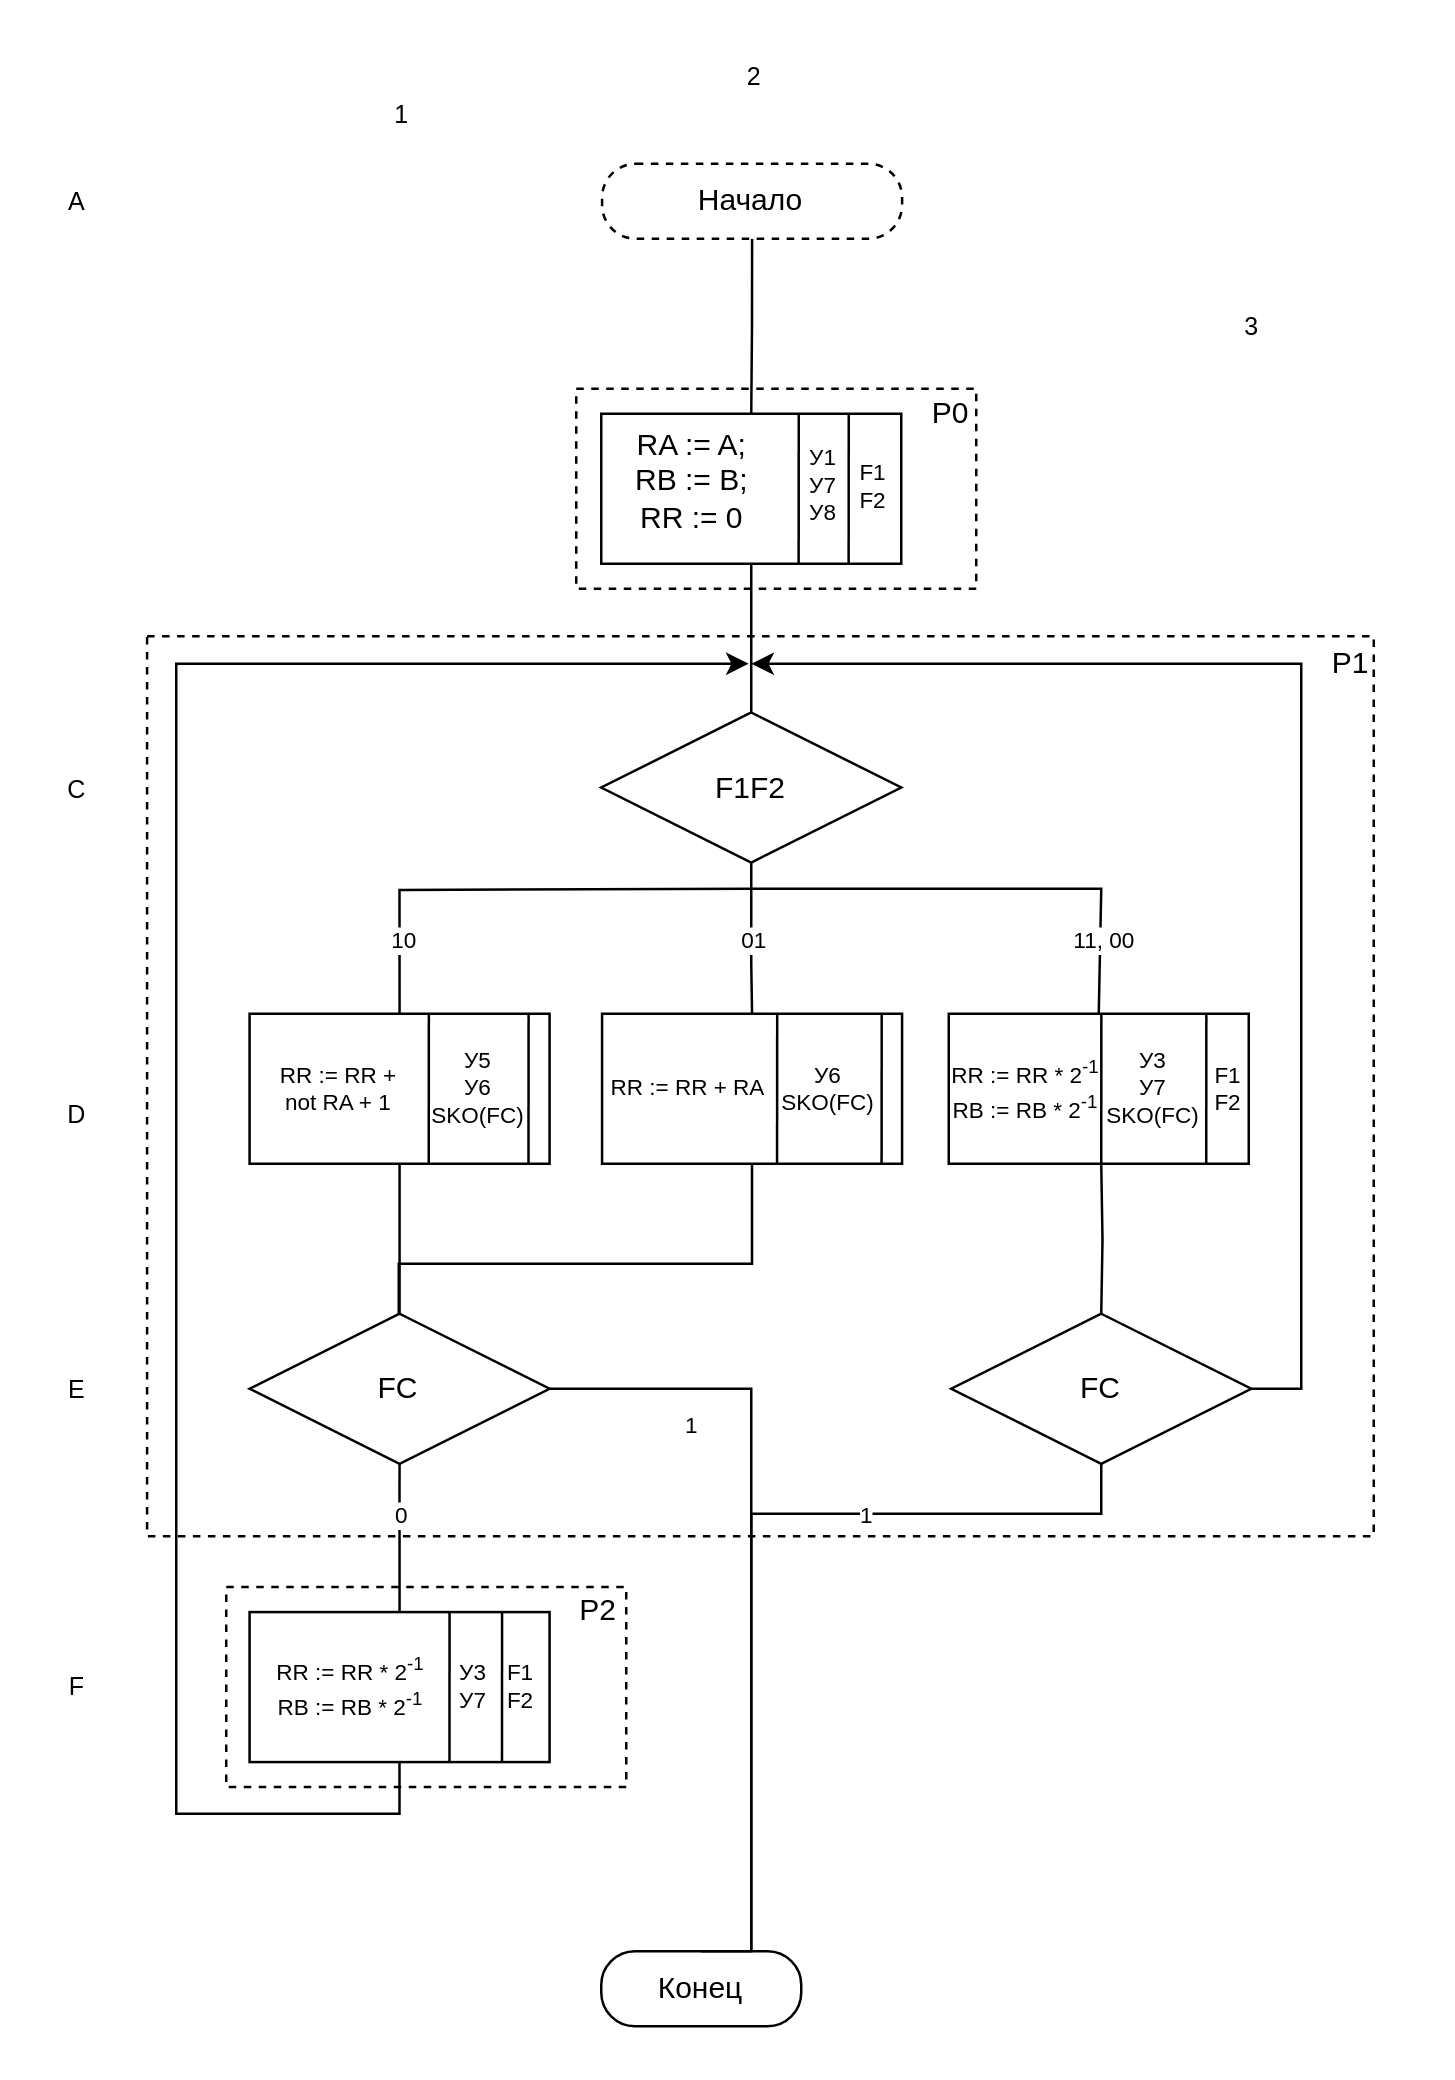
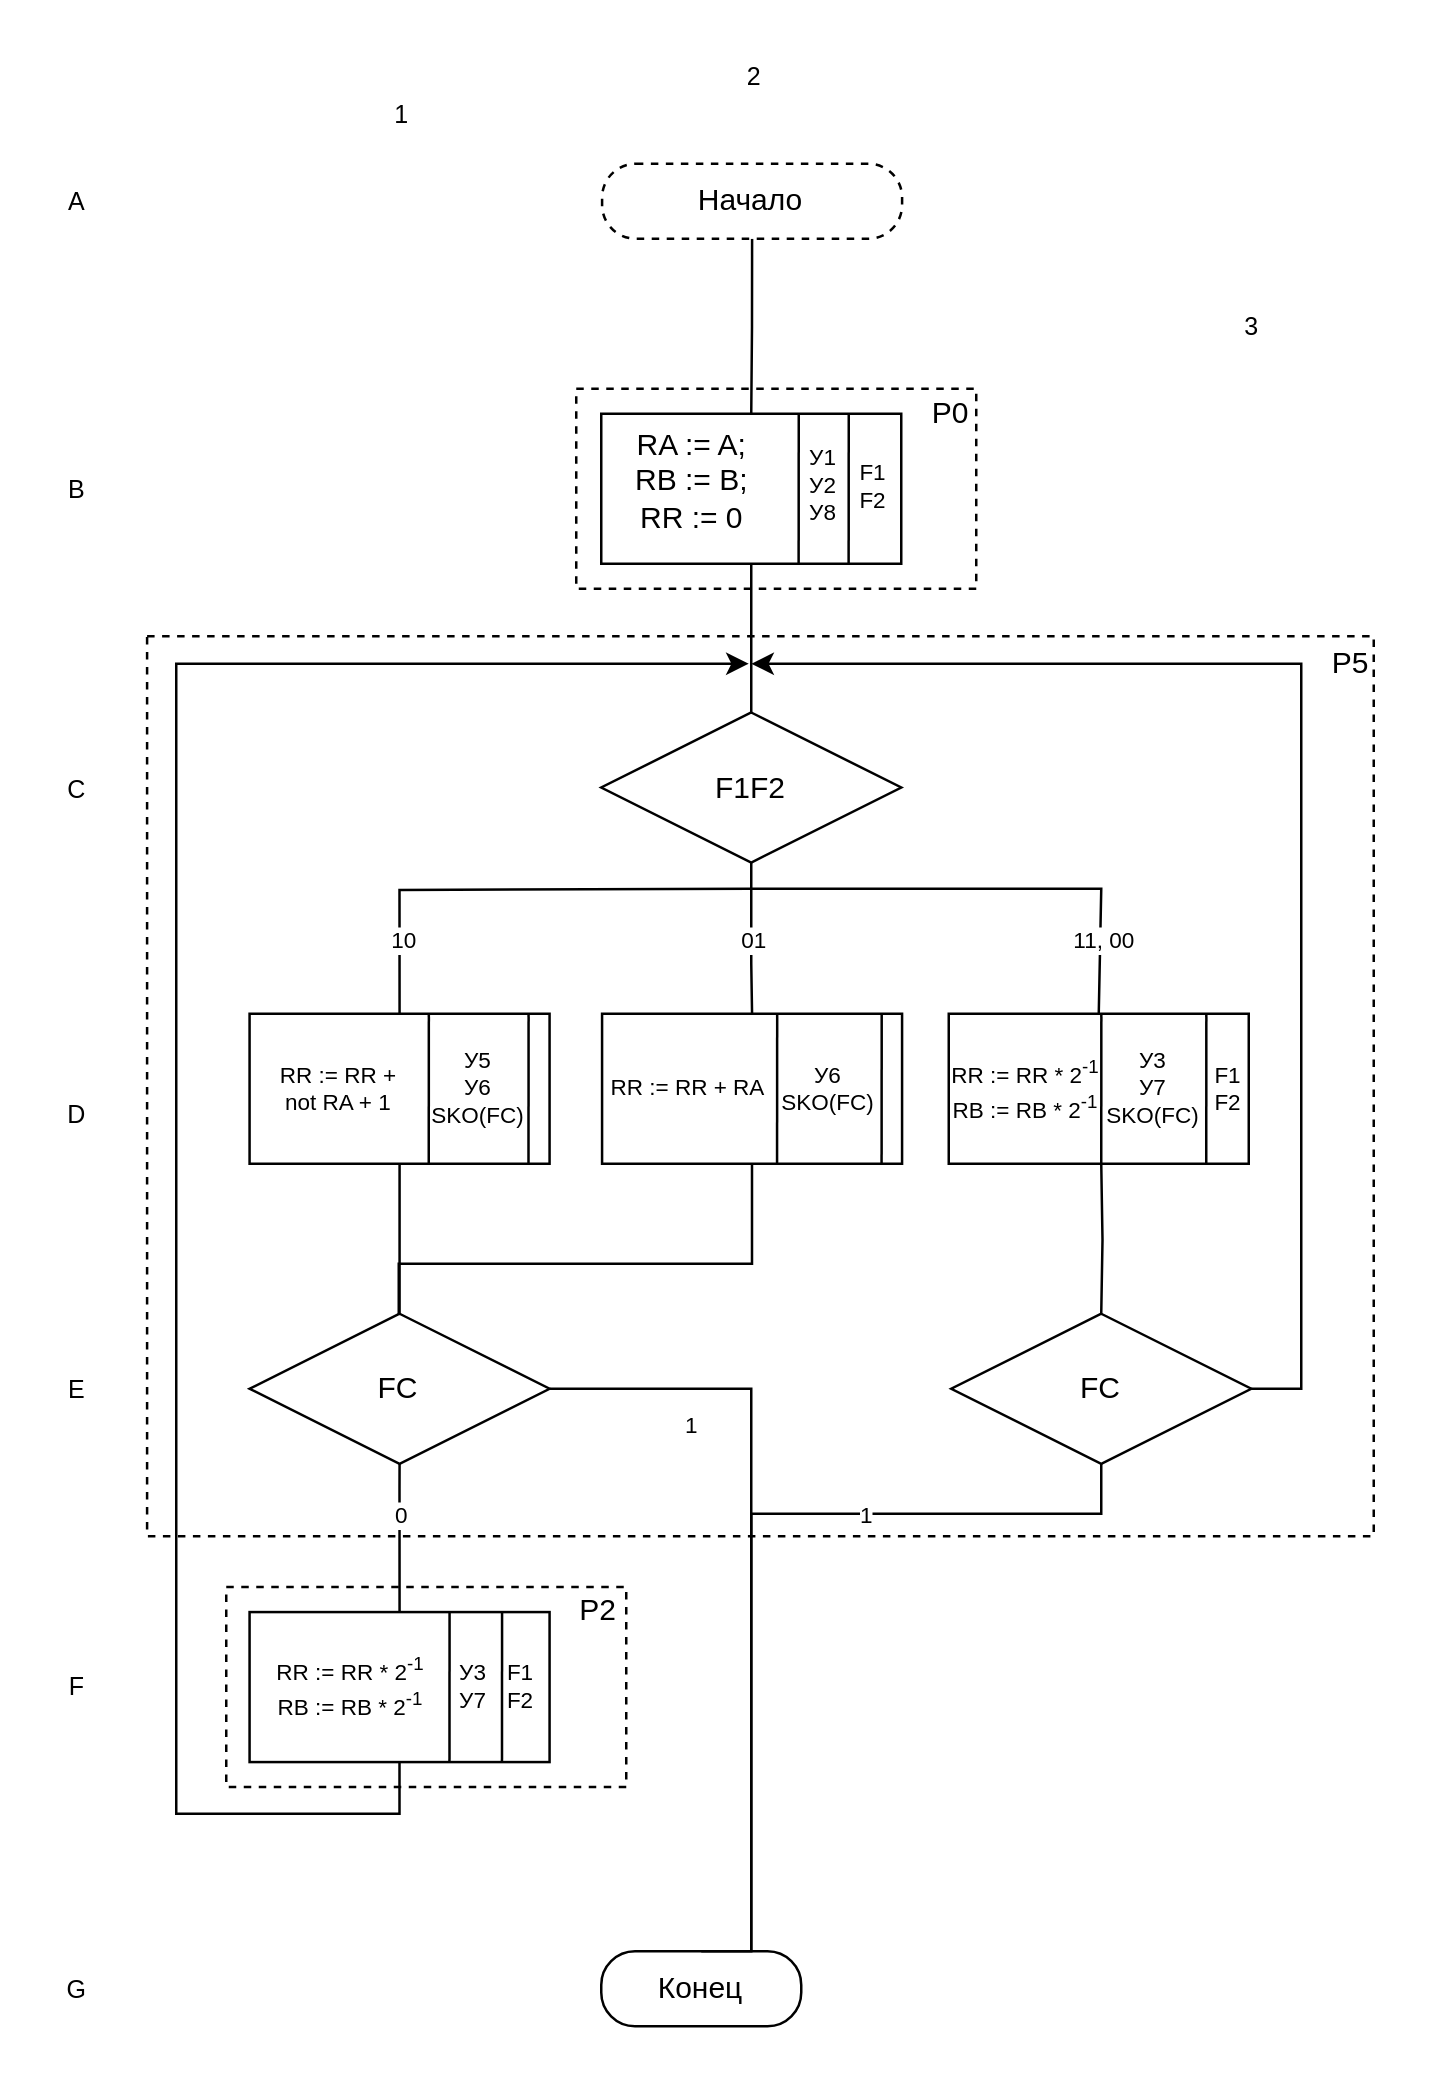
node "У1 У7 У8": label "У1 У7 У8" -> "У1 У2 У8"
node "B": added
node "P1": label "P1" -> "P5"
node "G": added
